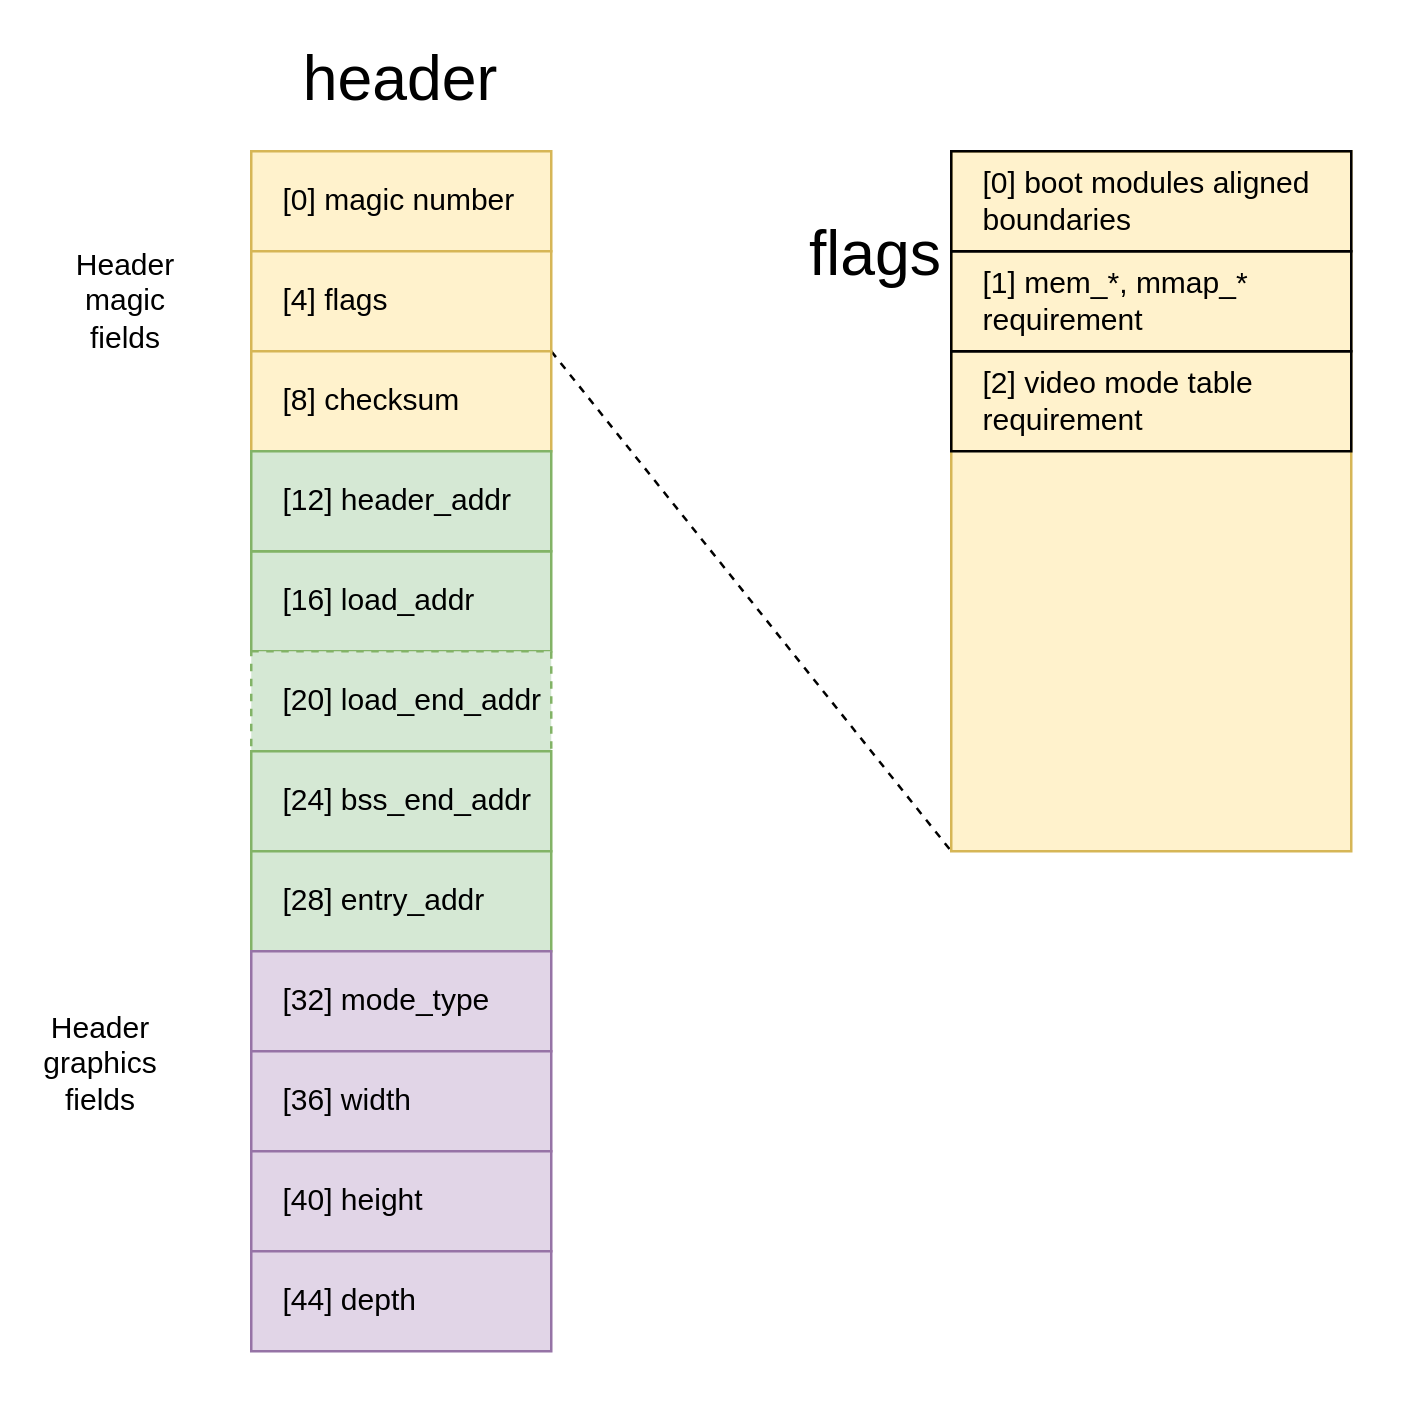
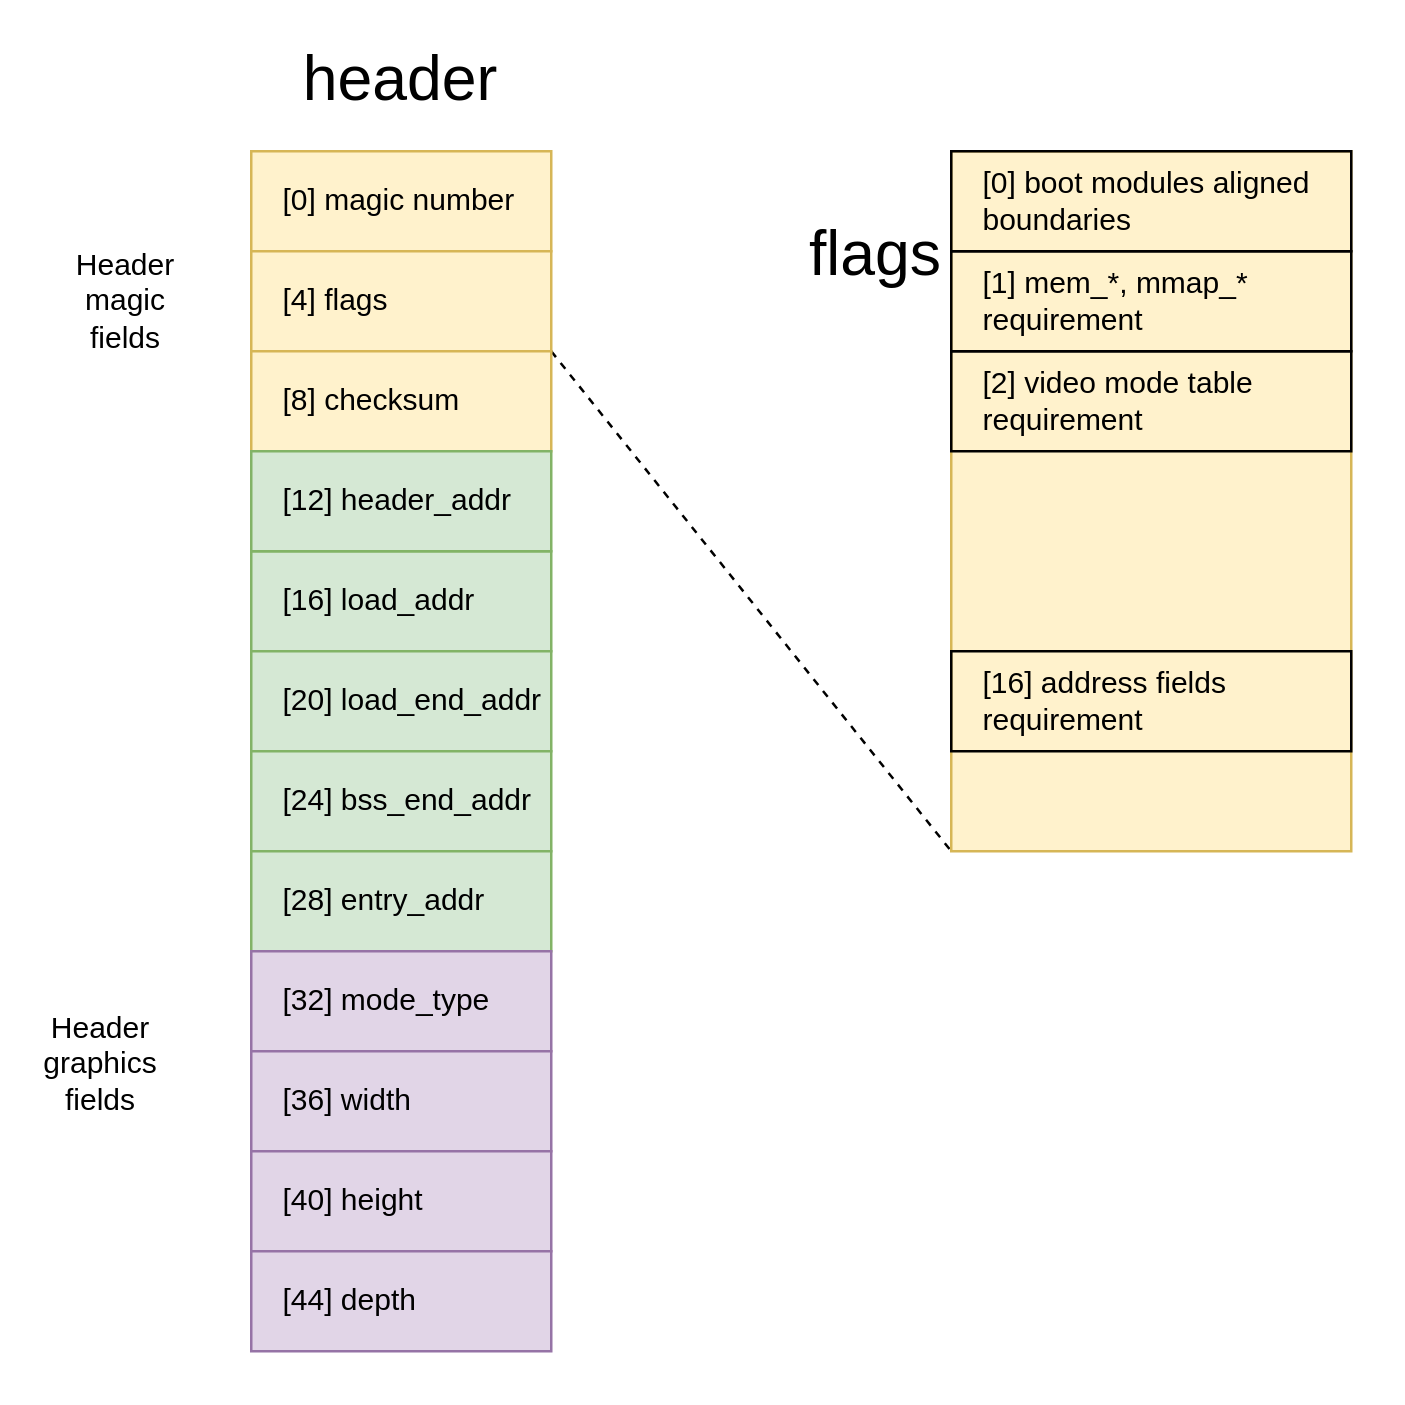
node "[20] load_end_addr": style dashed -> solid
node "[16] address fields requirement": added
